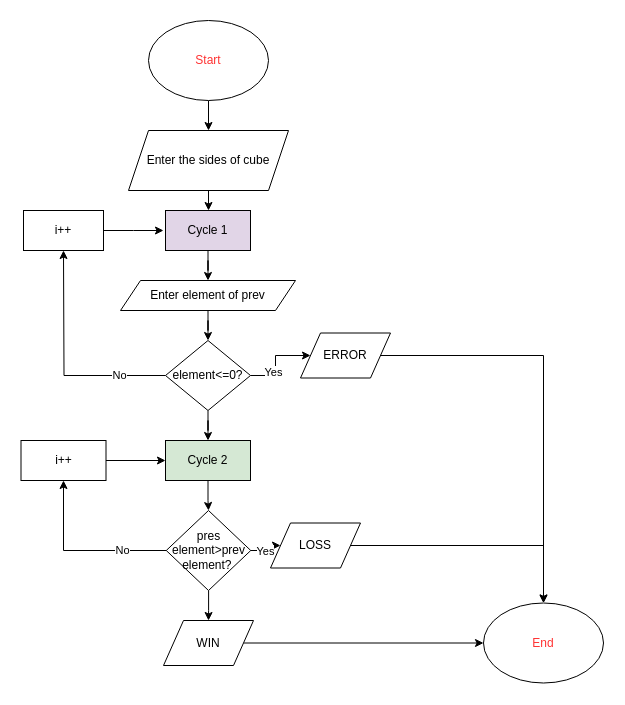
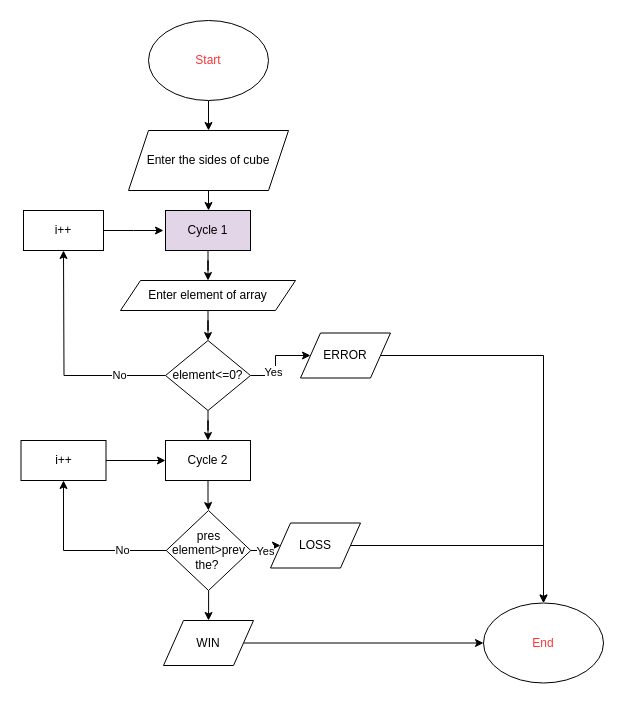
node "Enter element of prev": label "Enter element of prev" -> "Enter element of array"
node "Cycle 2": fillcolor #d5e8d4 -> #ffffff
node "pres element>prev element?": label "pres element>prev element?" -> "pres element>prev the?"
